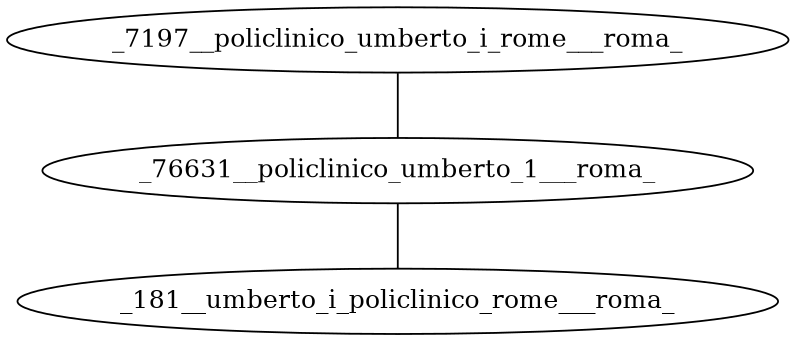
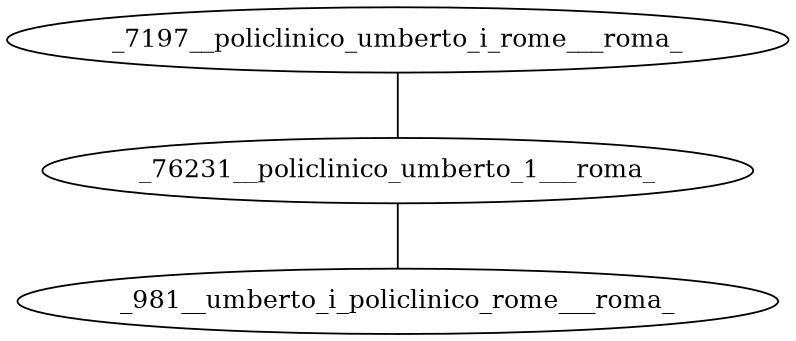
node "_76631__policlinico_umberto_1___roma_": label "_76631__policlinico_umberto_1___roma_" -> "_76231__policlinico_umberto_1___roma_"
node "_181__umberto_i_policlinico_rome___roma_": label "_181__umberto_i_policlinico_rome___roma_" -> "_981__umberto_i_policlinico_rome___roma_"
